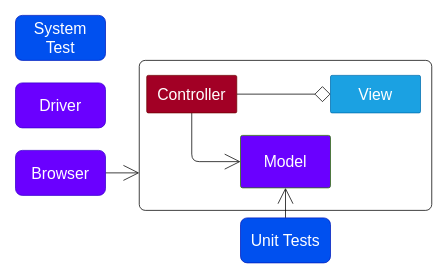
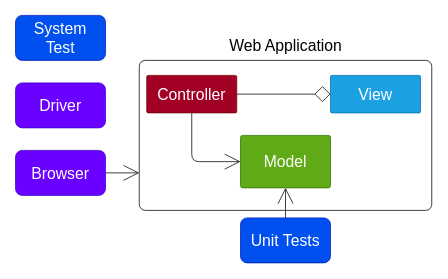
node "Web Application": added
node "Model": fillcolor #6a00ff -> #60a917
